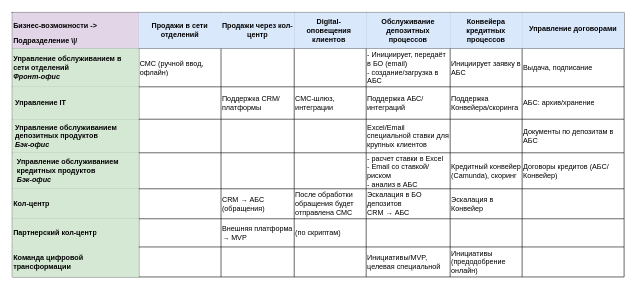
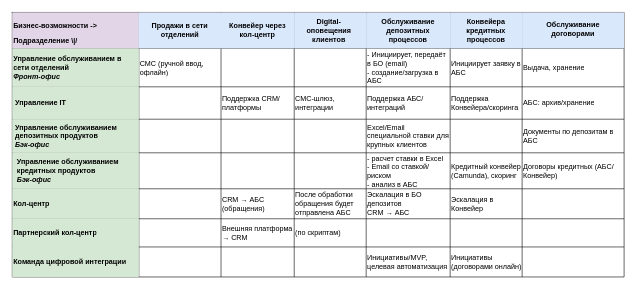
node "Продажи через кол-центр": label "Продажи через кол-центр" -> "Конвейер через кол-центр"
node "Управление договорами": label "Управление договорами" -> "Обслуживание договорами"
node "Выдача, подписание": label "Выдача, подписание" -> "Выдача, хранение"
node "Договоры кредитов (АБС/Конвейер)": label "Договоры кредитов (АБС/Конвейер)" -> "Договоры кредитных (АБС/Конвейер)"
node "После обработки обращения будет отправлена СМС": label "После обработки обращения будет отправлена СМС" -> "После обработки обращения будет отправлена АБС"
node "Внешняя платформа → MVP": label "Внешняя платформа → MVP" -> "Внешняя платформа → CRM"
node "Команда цифровой трансформации": label "Команда цифровой трансформации" -> "Команда цифровой интеграции"
node "Инициативы/MVP, целевая специальной": label "Инициативы/MVP, целевая специальной" -> "Инициативы/MVP, целевая автоматизация"
node "Инициативы (предодобрение онлайн)": label "Инициативы (предодобрение онлайн)" -> "Инициативы (договорами онлайн)"
